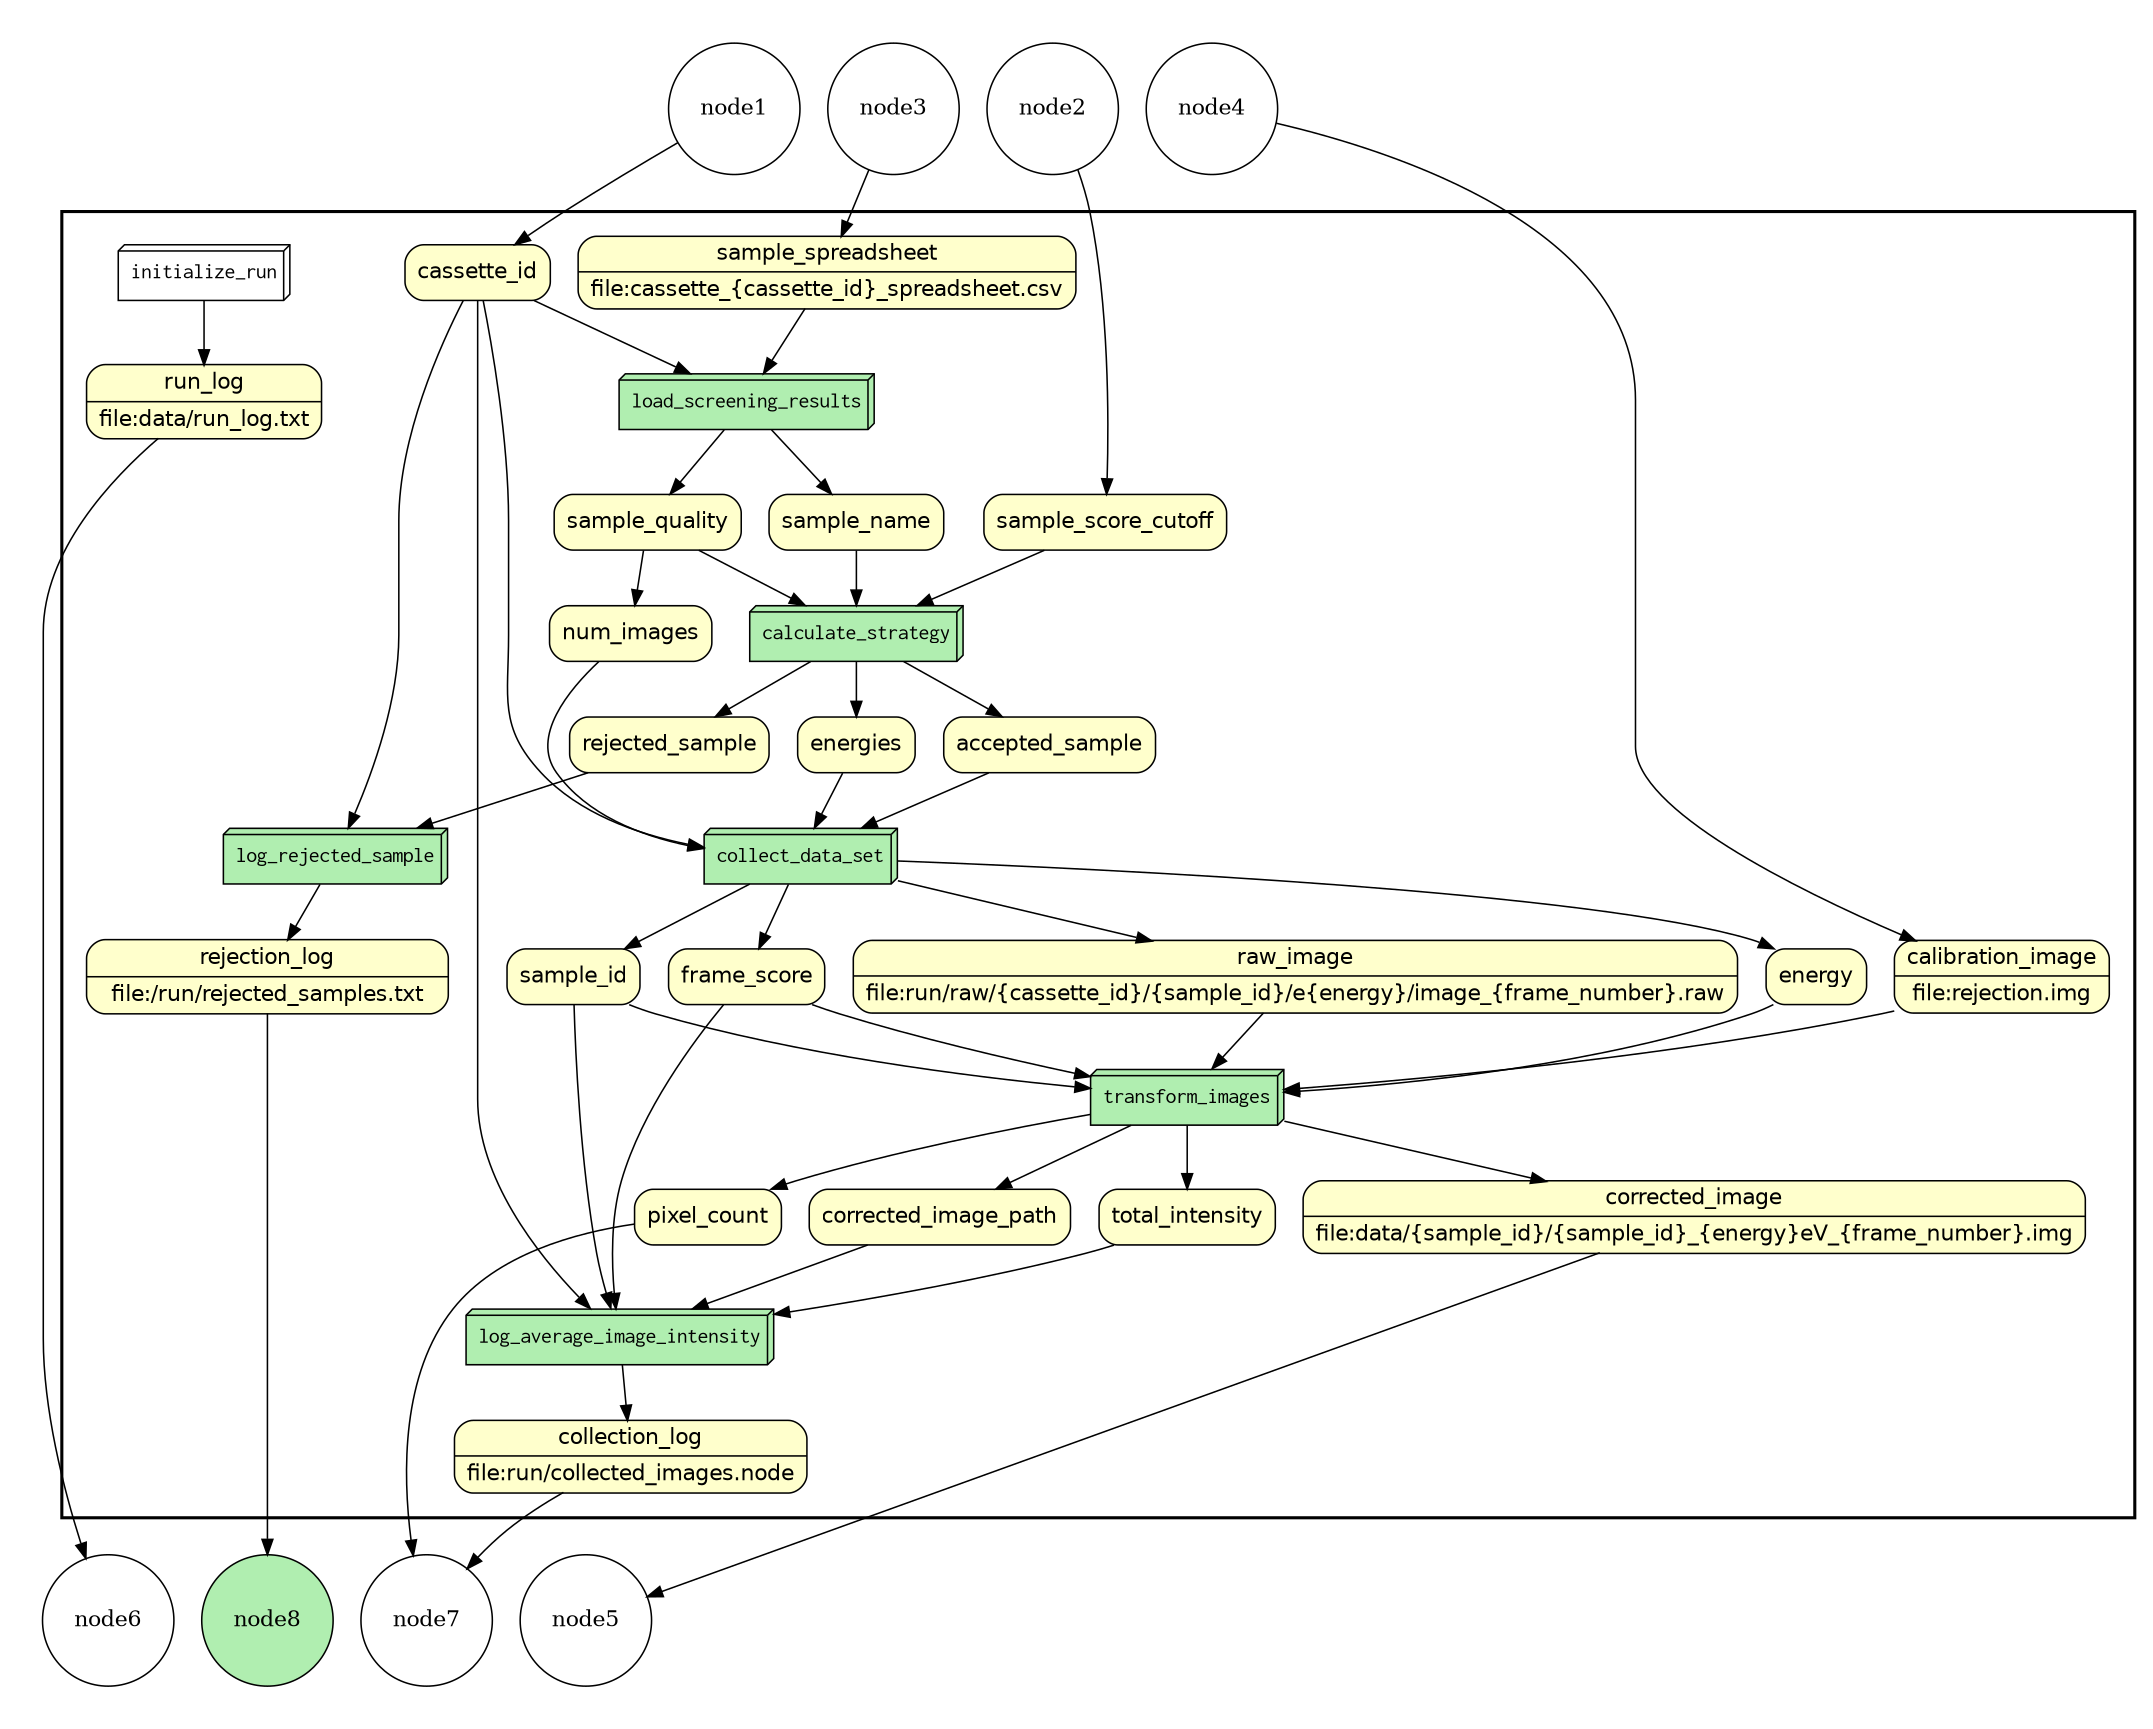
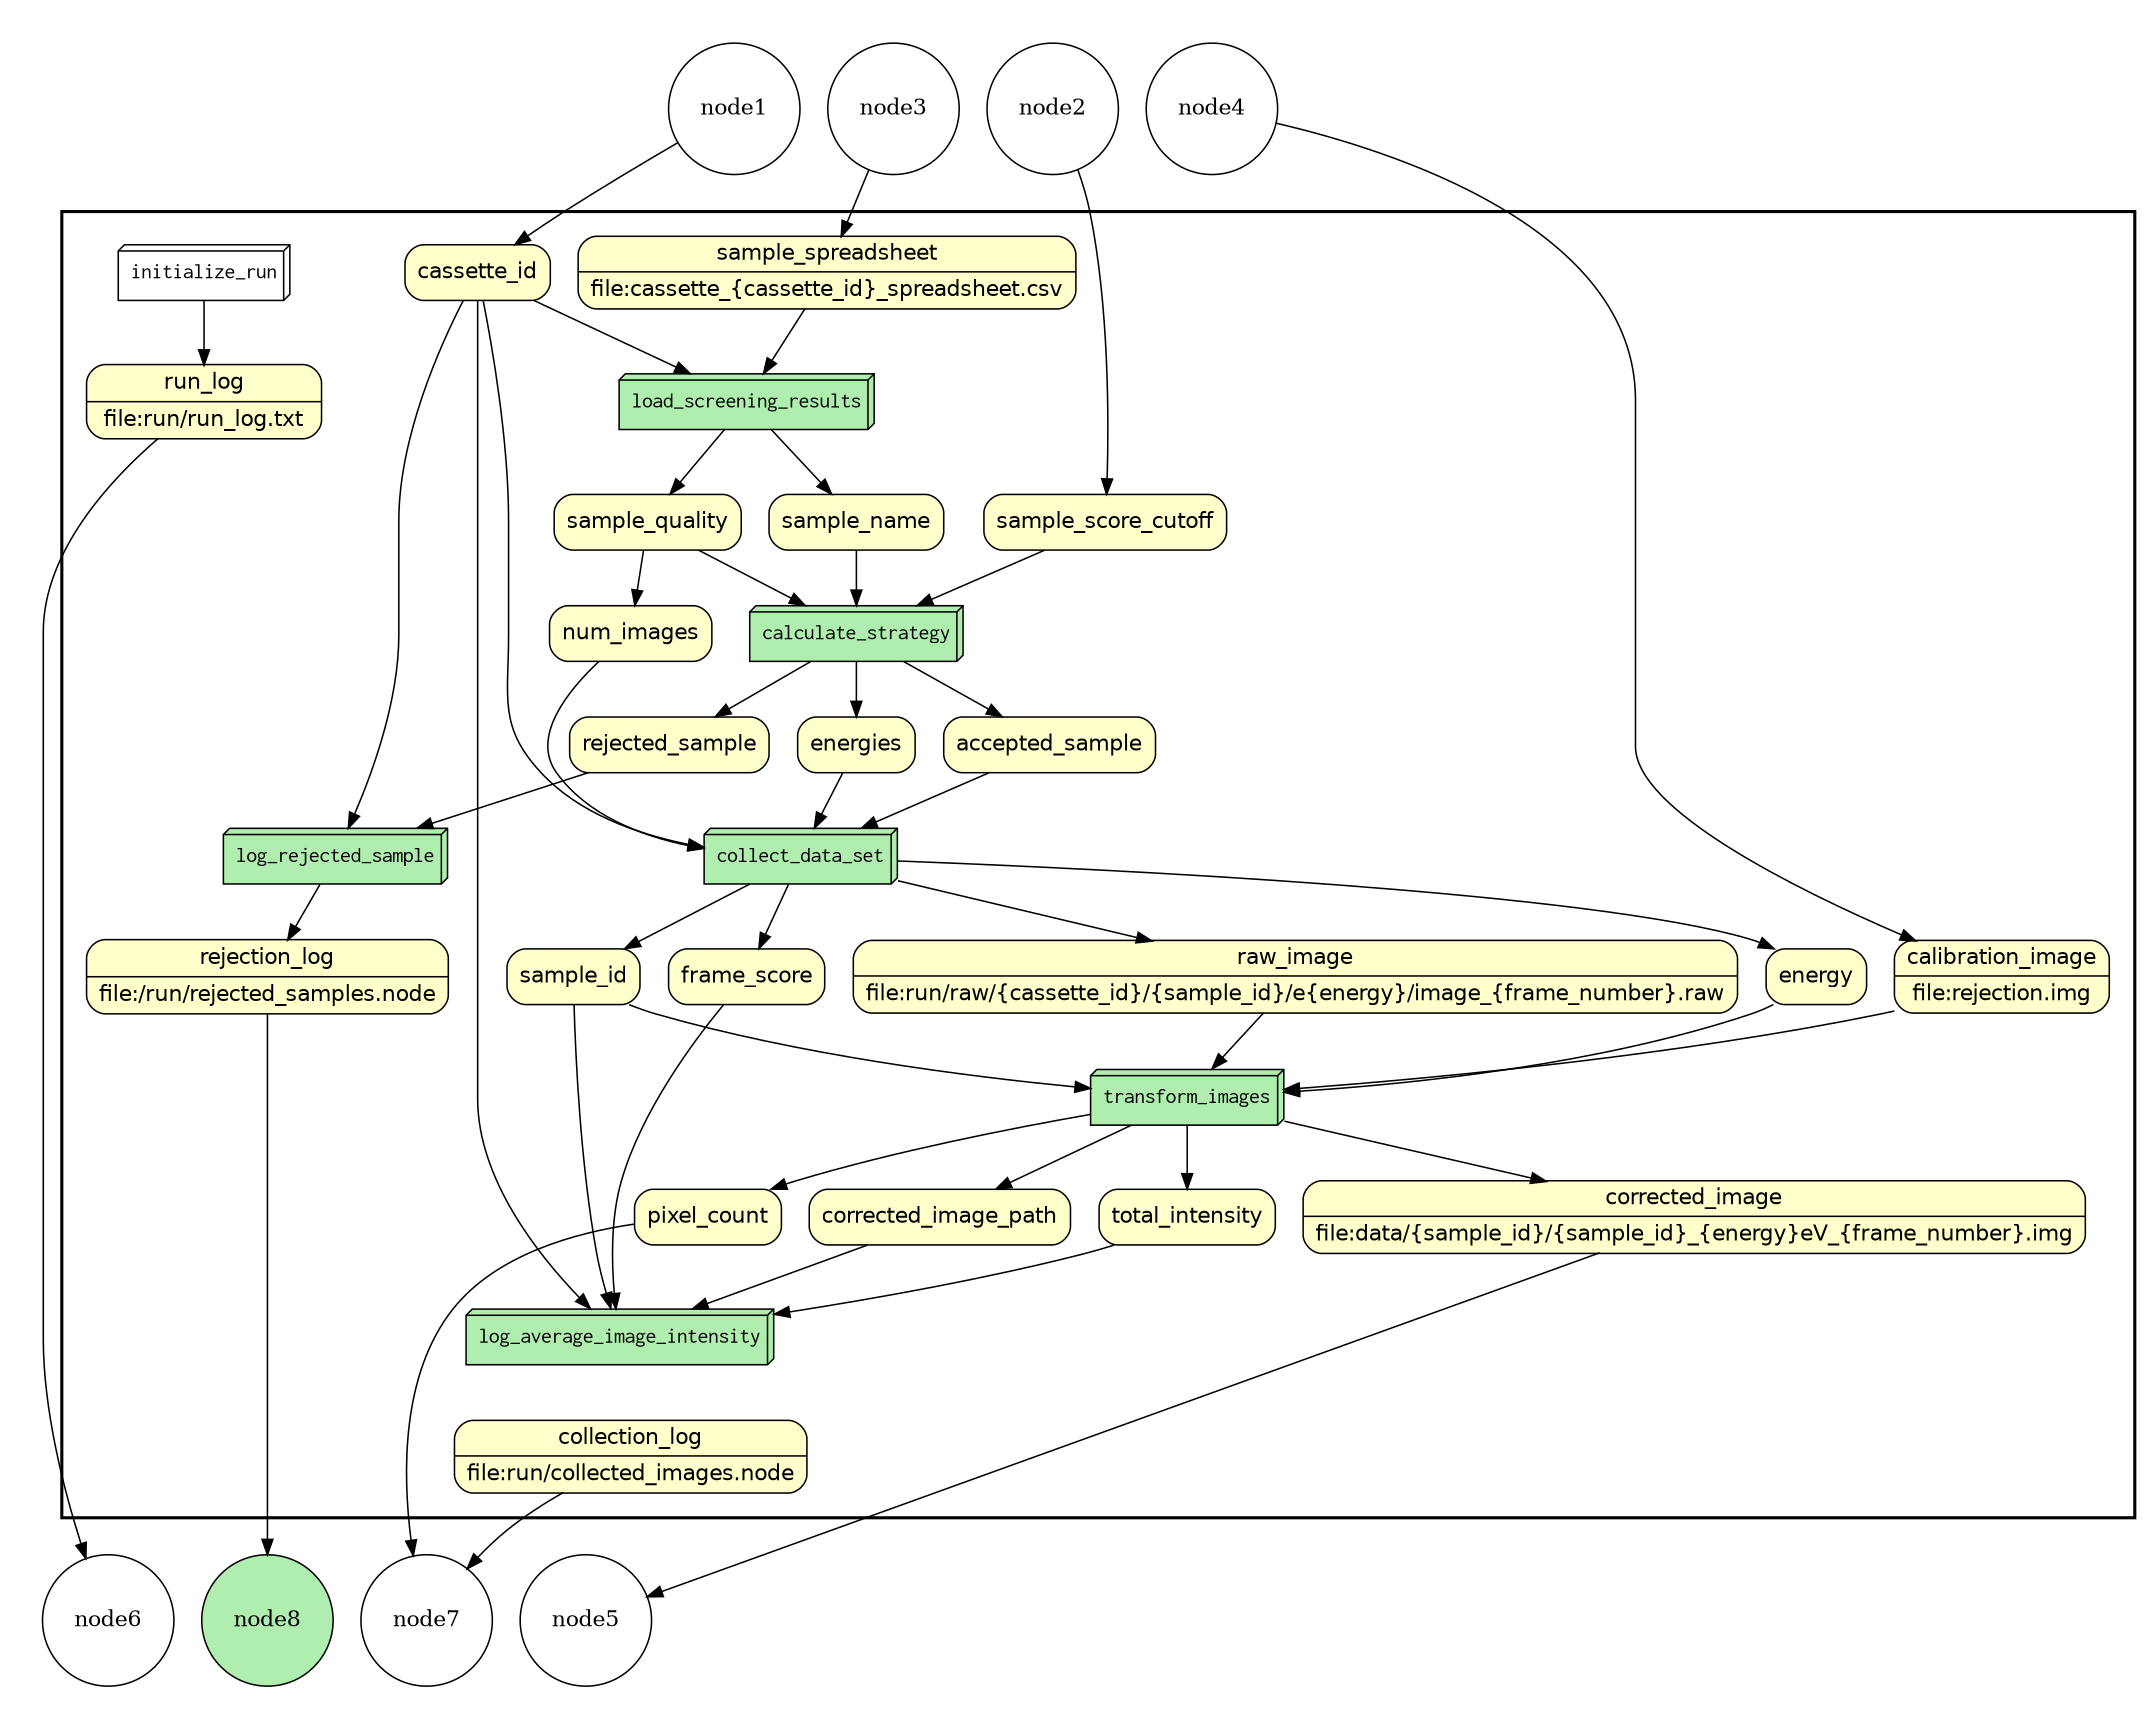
node "run_log": text "file:data/run_log.txt" -> "file:run/run_log.txt"
node "rejection_log": text "file:/run/rejected_samples.txt" -> "file:/run/rejected_samples.node"
edge "frame_score" -> "transform_images": removed
edge "log_average_image_intensity" -> "collection_log": removed
